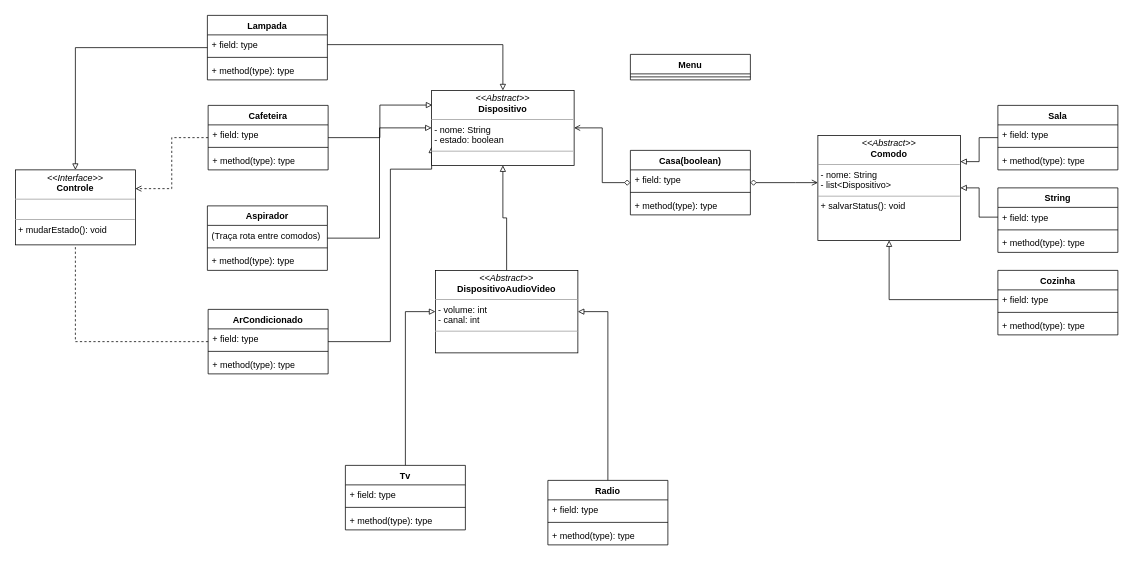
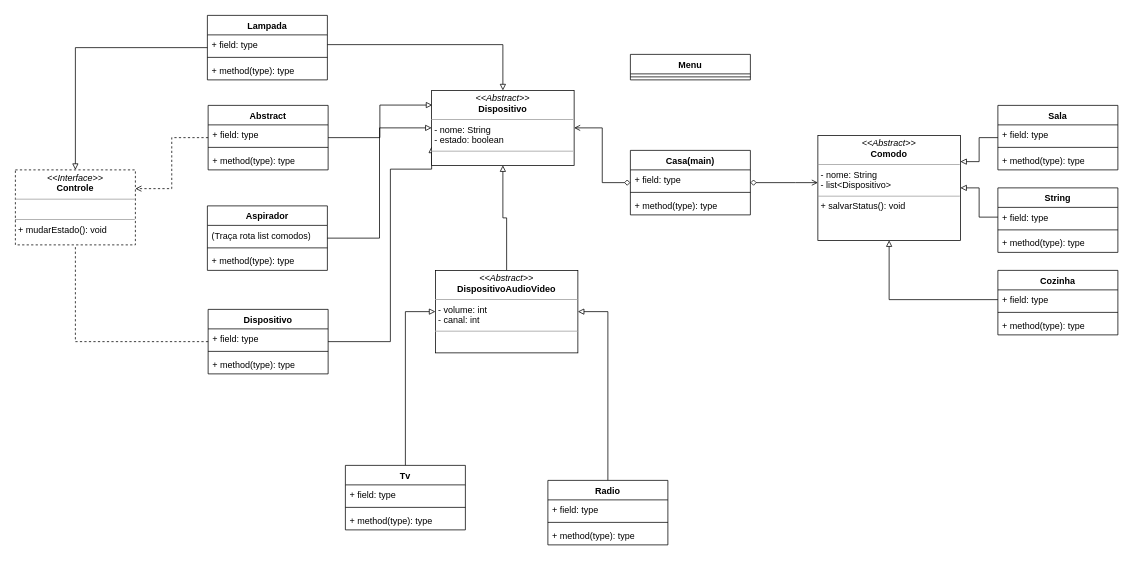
node "Cafeteira": label "Cafeteira" -> "Abstract"
node "Casa(boolean)": label "Casa(boolean)" -> "Casa(main)"
node "<<Interface>> Controle + mudarEstado(): void": style solid -> dashed
node "(Traça rota entre comodos)": label "(Traça rota entre comodos)" -> "(Traça rota list comodos)"
node "ArCondicionado": label "ArCondicionado" -> "Dispositivo"
